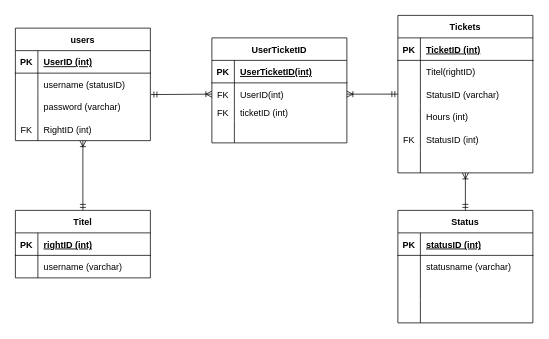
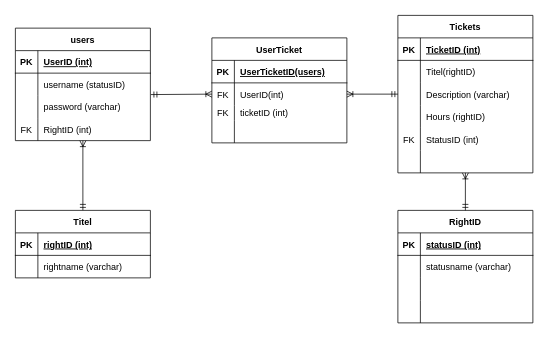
node "UserTicketID": label "UserTicketID" -> "UserTicket"
node "UserTicketID(int)": label "UserTicketID(int)" -> "UserTicketID(users)"
node "StatusID (varchar)": label "StatusID (varchar)" -> "Description (varchar)"
node "Hours (int)": label "Hours (int)" -> "Hours (rightID)"
node "Status": label "Status" -> "RightID"
node "username (varchar)": label "username (varchar)" -> "rightname (varchar)"
